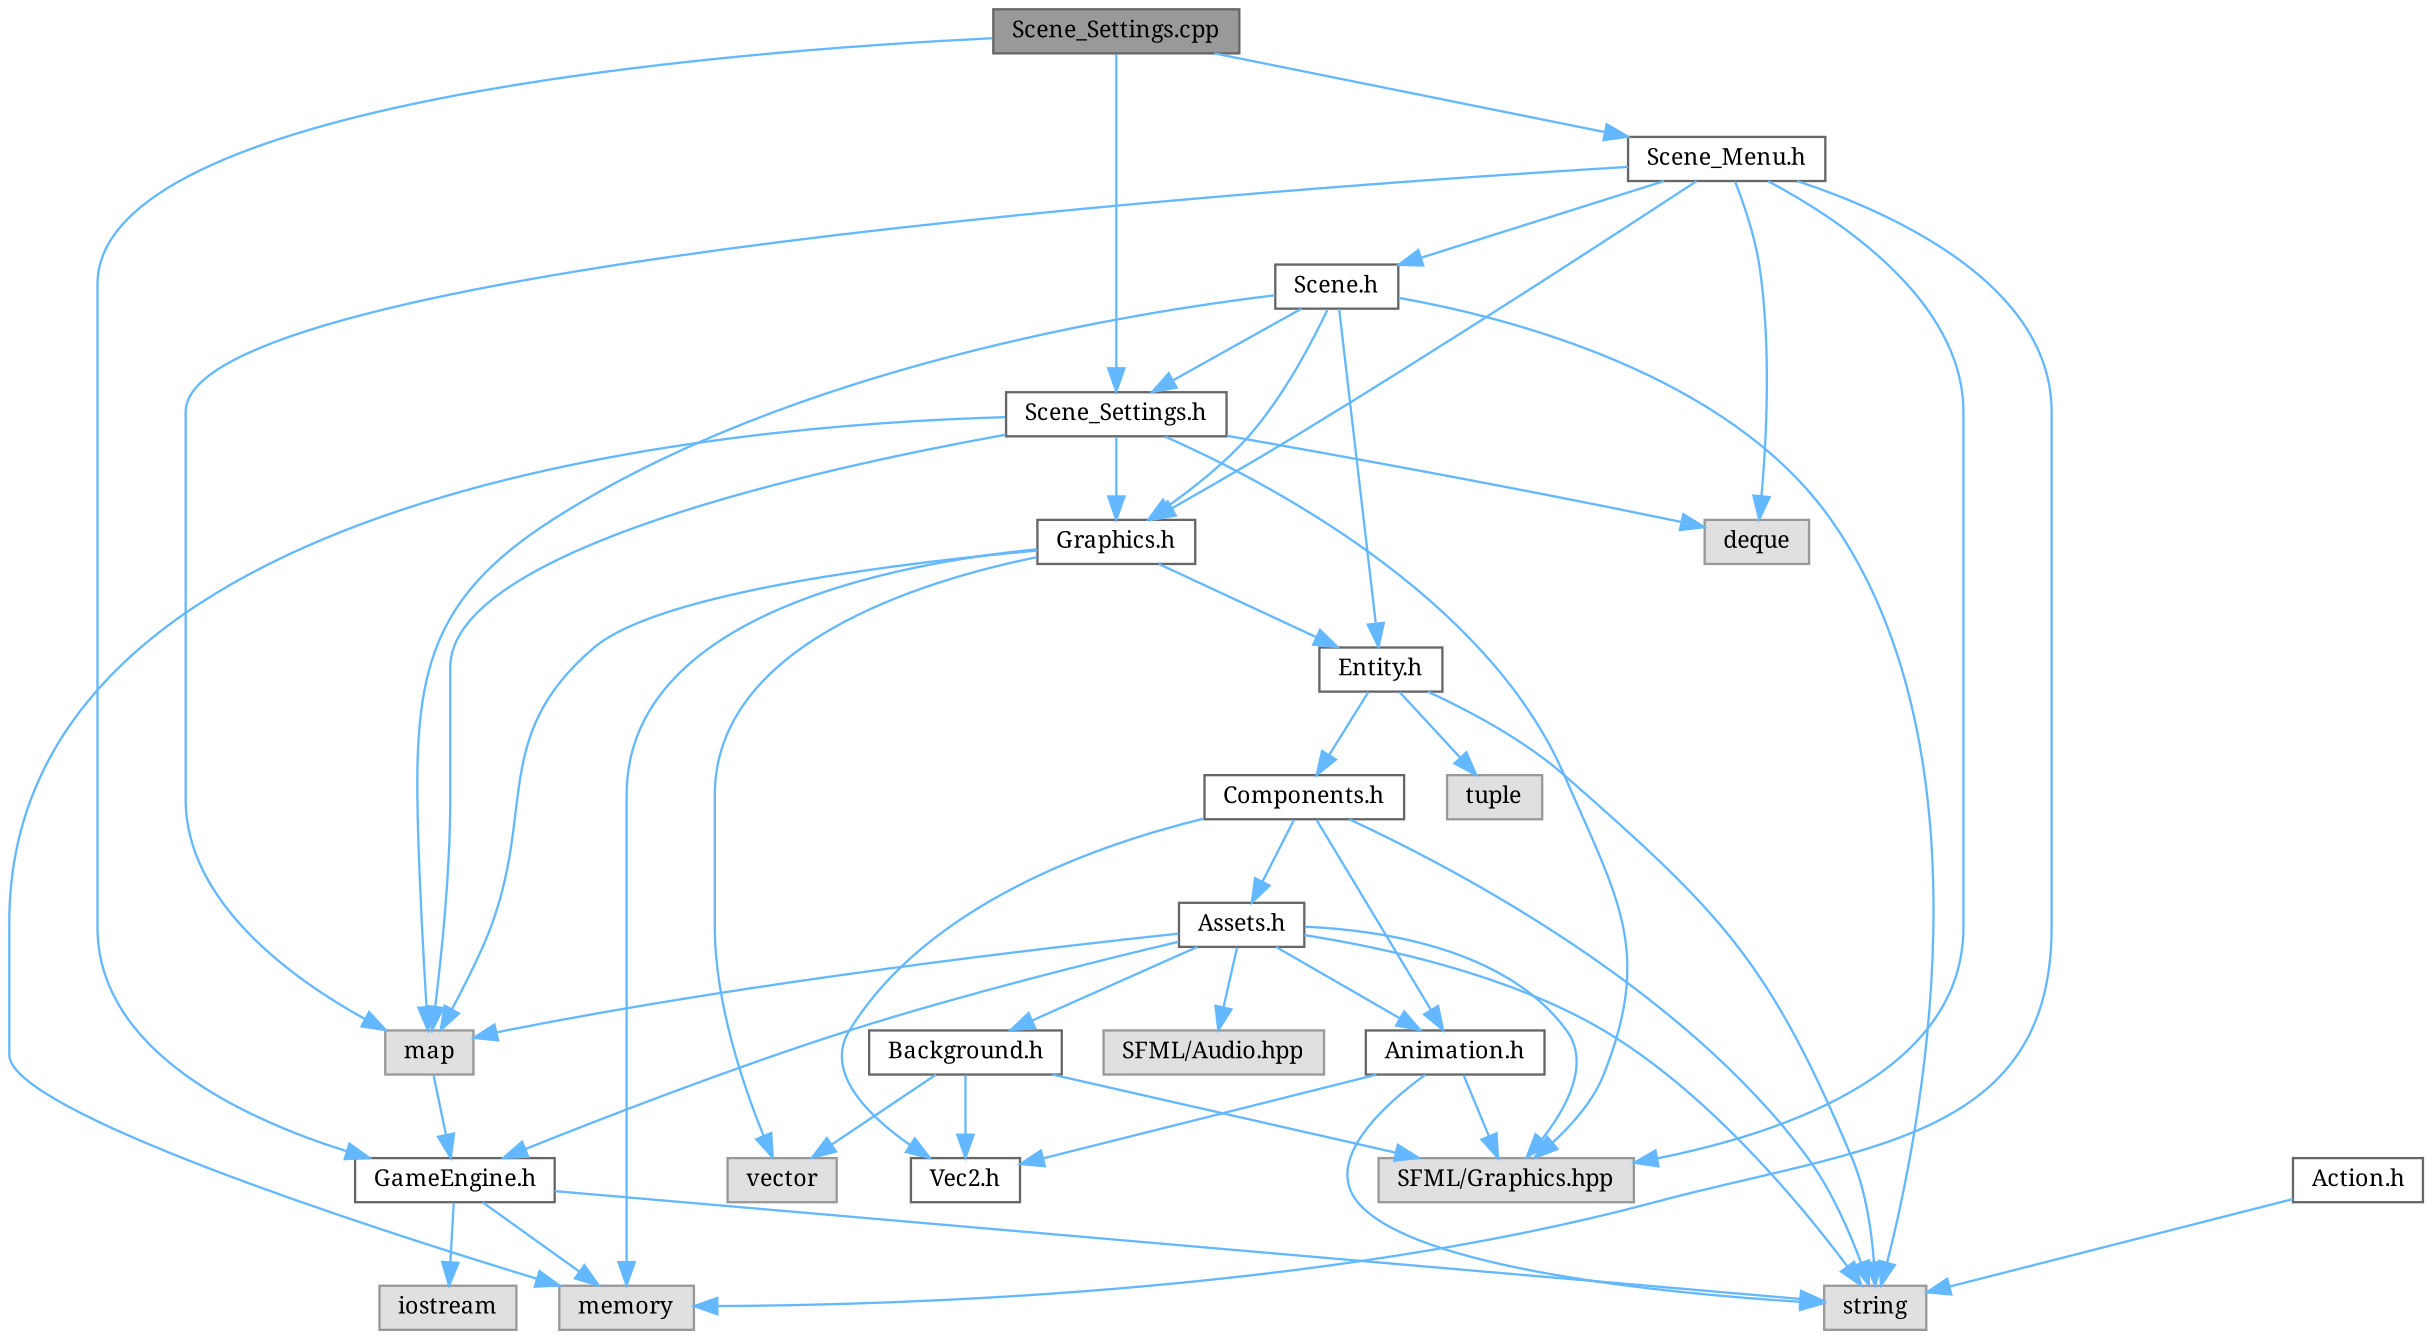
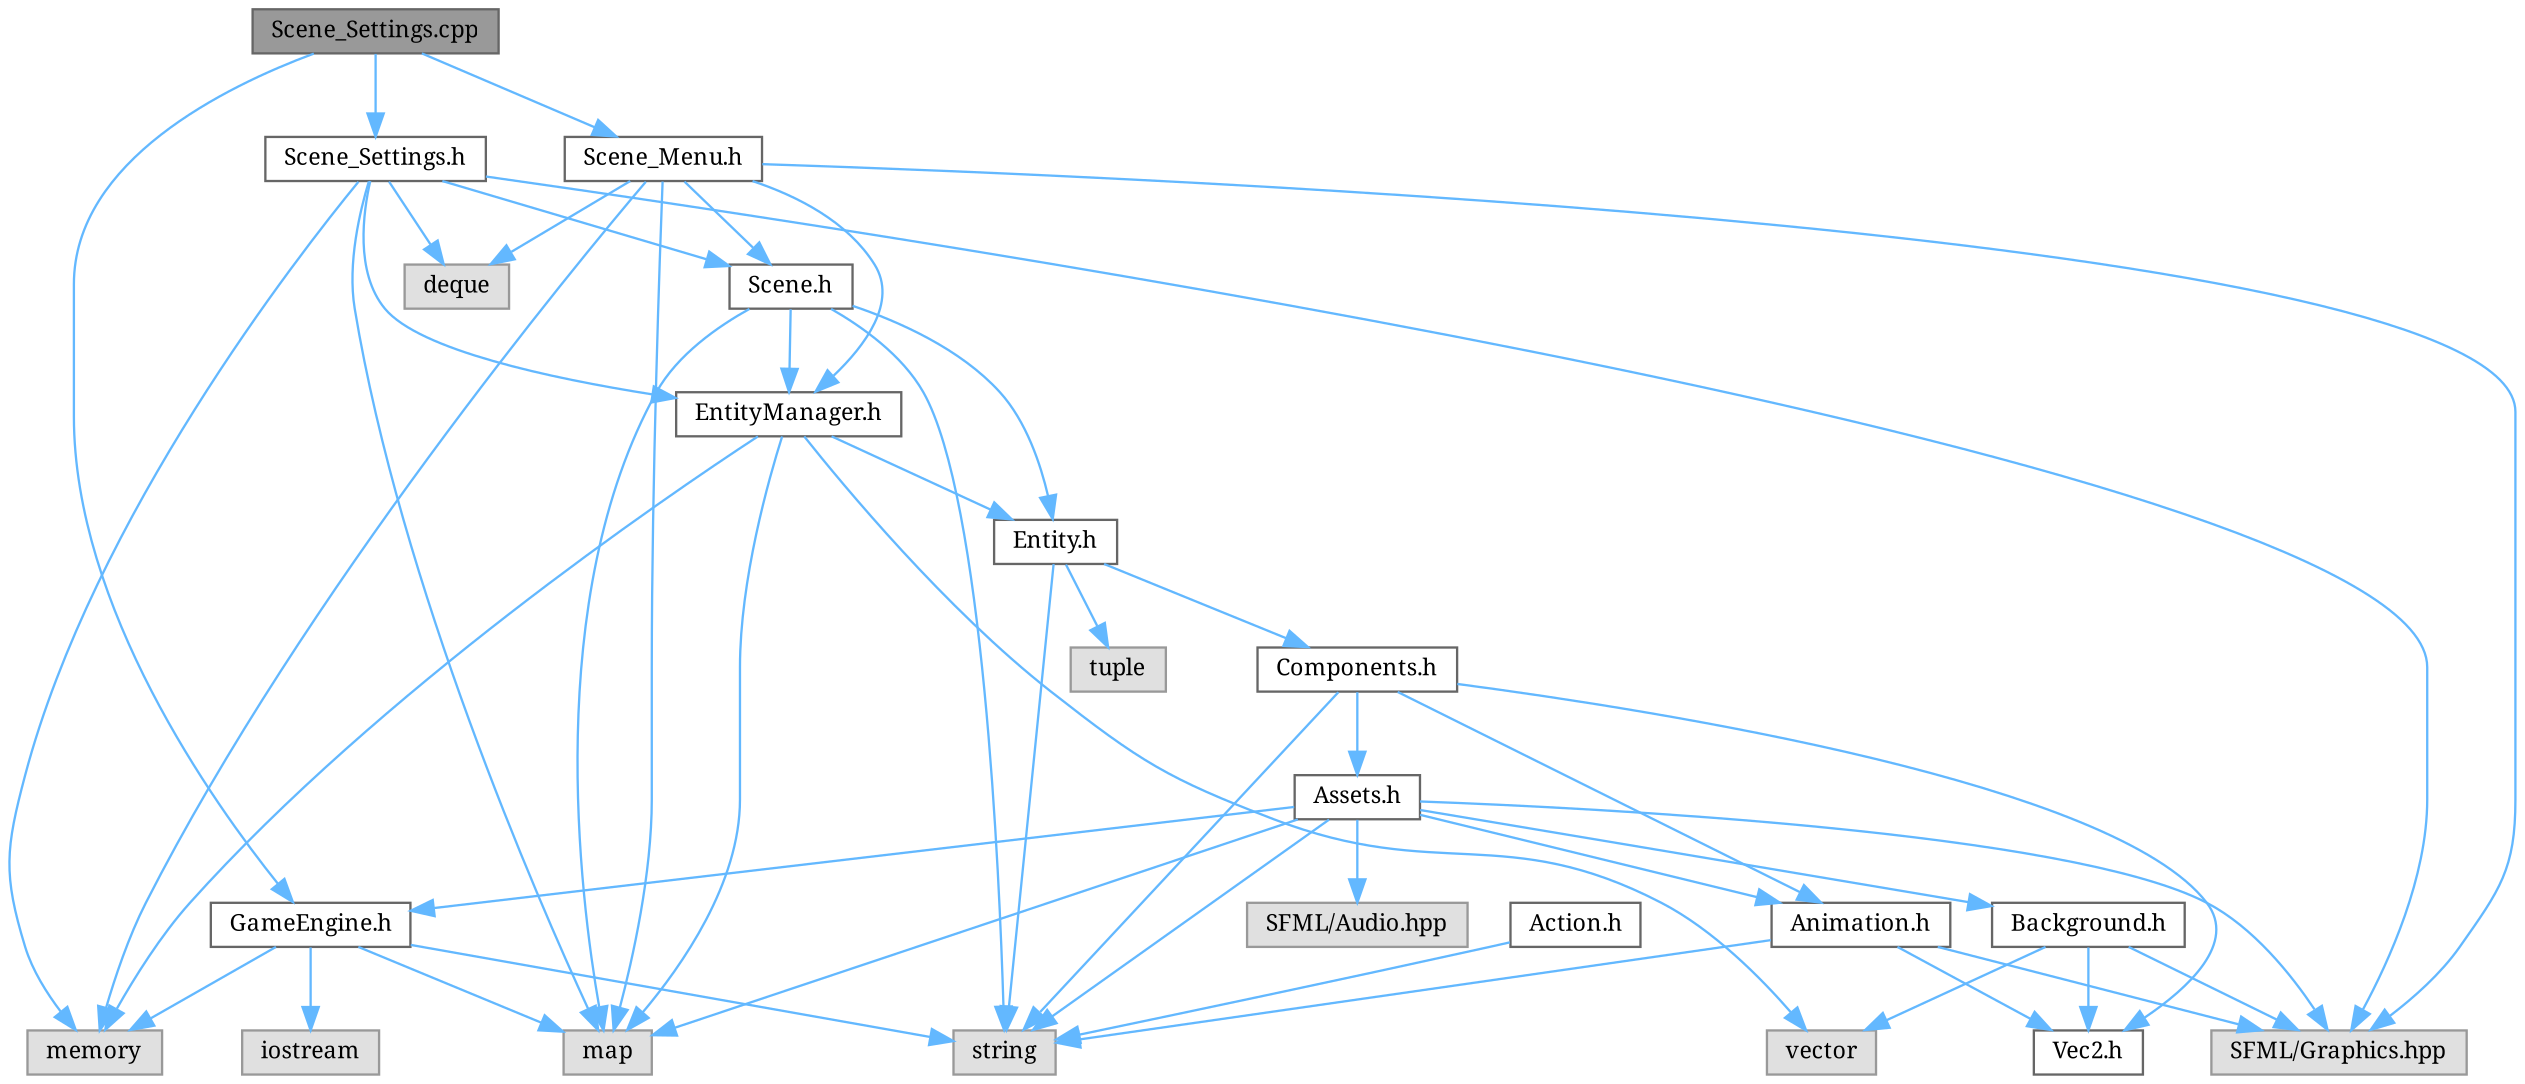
edge "Scene.h" -> "Scene_Settings.h": reversed
node "Graphics.h": label "Graphics.h" -> "EntityManager.h"
edge "map" -> "GameEngine.h": reversed
